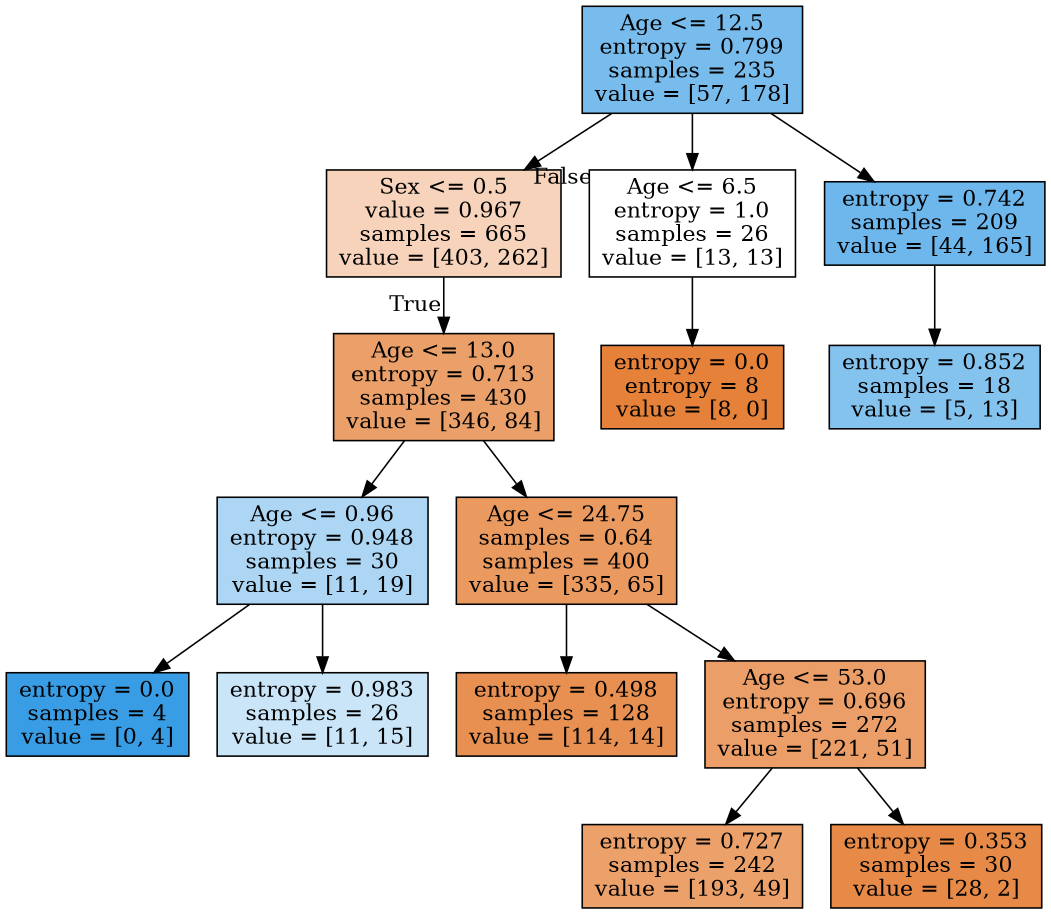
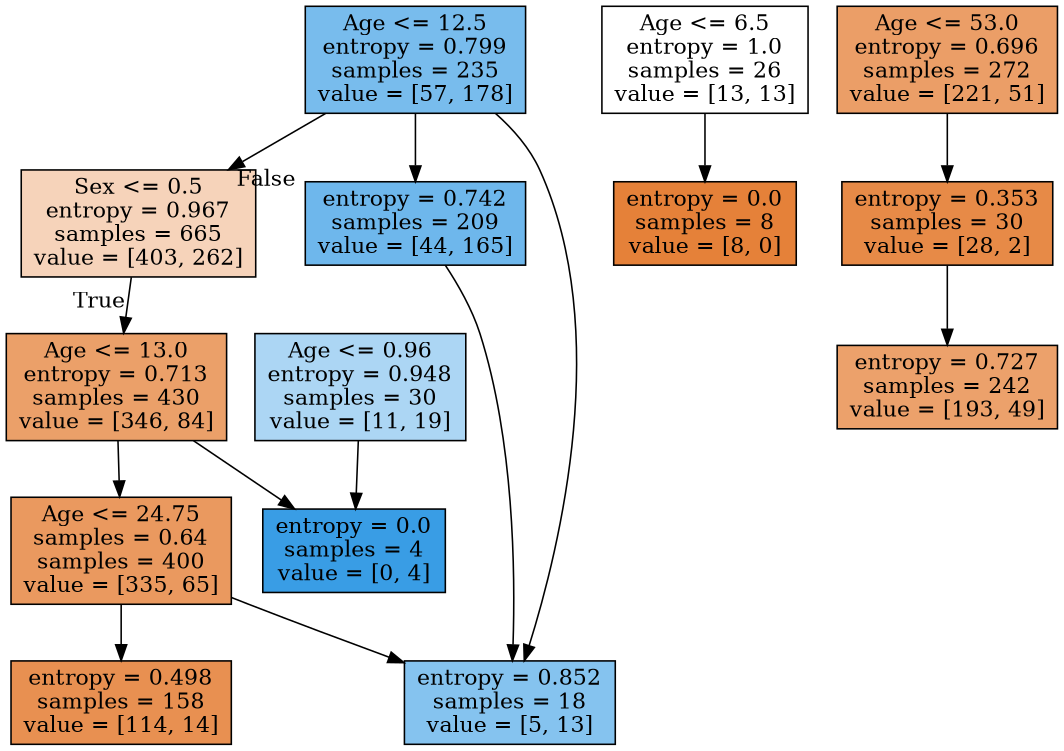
edge "Age <= 12.5 entropy = 0.799 samples = 235 value = [57, 178]" -> "Age <= 6.5 entropy = 1.0 samples = 26 value = [13, 13]": now "Age <= 12.5 entropy = 0.799 samples = 235 value = [57, 178]" -> "entropy = 0.852 samples = 18 value = [5, 13]"
node "Sex <= 0.5 value = 0.967 samples = 665 value = [403, 262]": label "Sex <= 0.5 value = 0.967 samples = 665 value = [403, 262]" -> "Sex <= 0.5 entropy = 0.967 samples = 665 value = [403, 262]"
node "entropy = 0.0 entropy = 8 value = [8, 0]": label "entropy = 0.0 entropy = 8 value = [8, 0]" -> "entropy = 0.0 samples = 8 value = [8, 0]"
edge "Age <= 13.0 entropy = 0.713 samples = 430 value = [346, 84]" -> "Age <= 0.96 entropy = 0.948 samples = 30 value = [11, 19]": now "Age <= 13.0 entropy = 0.713 samples = 430 value = [346, 84]" -> "entropy = 0.0 samples = 4 value = [0, 4]"
edge "Age <= 24.75 samples = 0.64 samples = 400 value = [335, 65]" -> "Age <= 53.0 entropy = 0.696 samples = 272 value = [221, 51]": now "Age <= 24.75 samples = 0.64 samples = 400 value = [335, 65]" -> "entropy = 0.852 samples = 18 value = [5, 13]"
node "entropy = 0.983 samples = 26 value = [11, 15]": removed
node "entropy = 0.498 samples = 128 value = [114, 14]": label "entropy = 0.498 samples = 128 value = [114, 14]" -> "entropy = 0.498 samples = 158 value = [114, 14]"
edge "Age <= 53.0 entropy = 0.696 samples = 272 value = [221, 51]" -> "entropy = 0.727 samples = 242 value = [193, 49]": now "entropy = 0.353 samples = 30 value = [28, 2]" -> "entropy = 0.727 samples = 242 value = [193, 49]"
